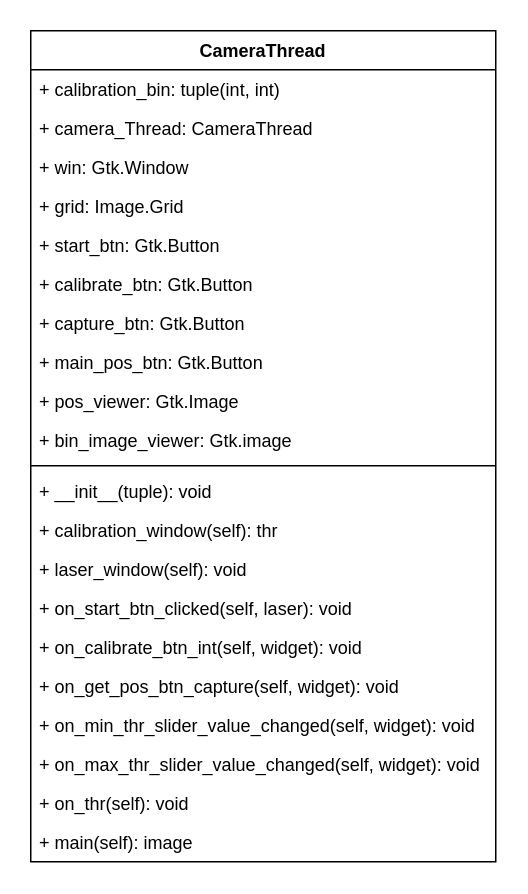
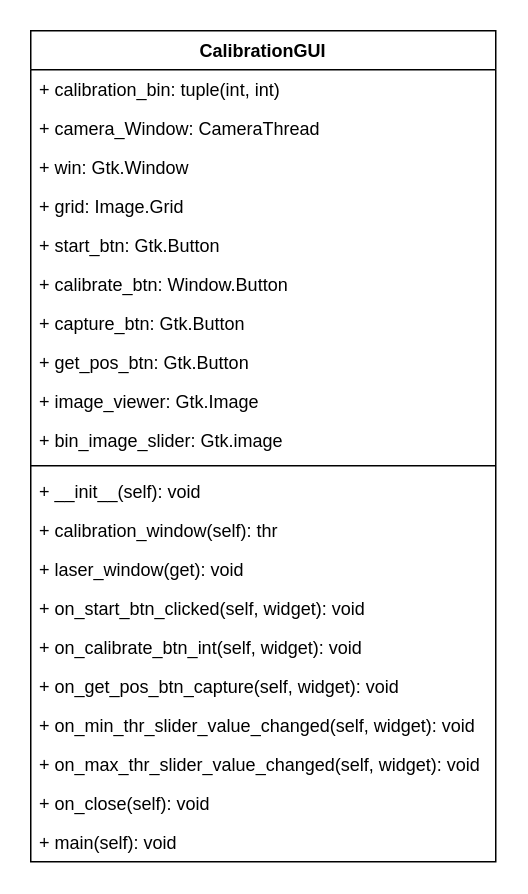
node "CameraThread": label "CameraThread" -> "CalibrationGUI"
node "+ camera_Thread: CameraThread": label "+ camera_Thread: CameraThread" -> "+ camera_Window: CameraThread"
node "+ calibrate_btn: Gtk.Button": label "+ calibrate_btn: Gtk.Button" -> "+ calibrate_btn: Window.Button"
node "+ main_pos_btn: Gtk.Button": label "+ main_pos_btn: Gtk.Button" -> "+ get_pos_btn: Gtk.Button"
node "+ pos_viewer: Gtk.Image": label "+ pos_viewer: Gtk.Image" -> "+ image_viewer: Gtk.Image"
node "+ bin_image_viewer: Gtk.image": label "+ bin_image_viewer: Gtk.image" -> "+ bin_image_slider: Gtk.image"
node "+ __init__(tuple): void": label "+ __init__(tuple): void" -> "+ __init__(self): void"
node "+ laser_window(self): void": label "+ laser_window(self): void" -> "+ laser_window(get): void"
node "+ on_start_btn_clicked(self, laser): void": label "+ on_start_btn_clicked(self, laser): void" -> "+ on_start_btn_clicked(self, widget): void"
node "+ on_thr(self): void": label "+ on_thr(self): void" -> "+ on_close(self): void"
node "+ main(self): image": label "+ main(self): image" -> "+ main(self): void"
